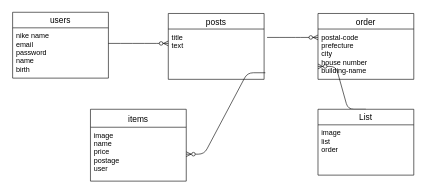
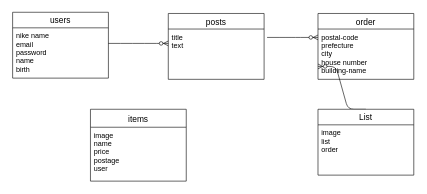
edge "title text" -> "image name price postage user": removed
